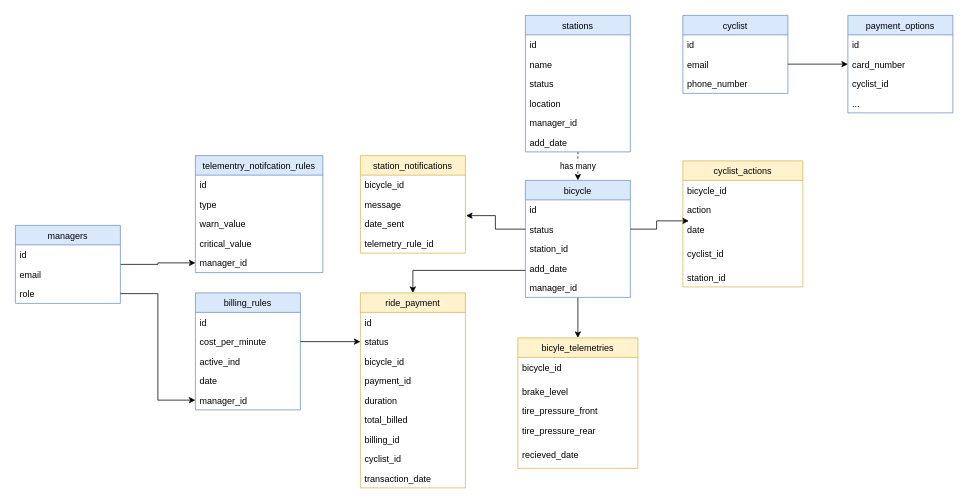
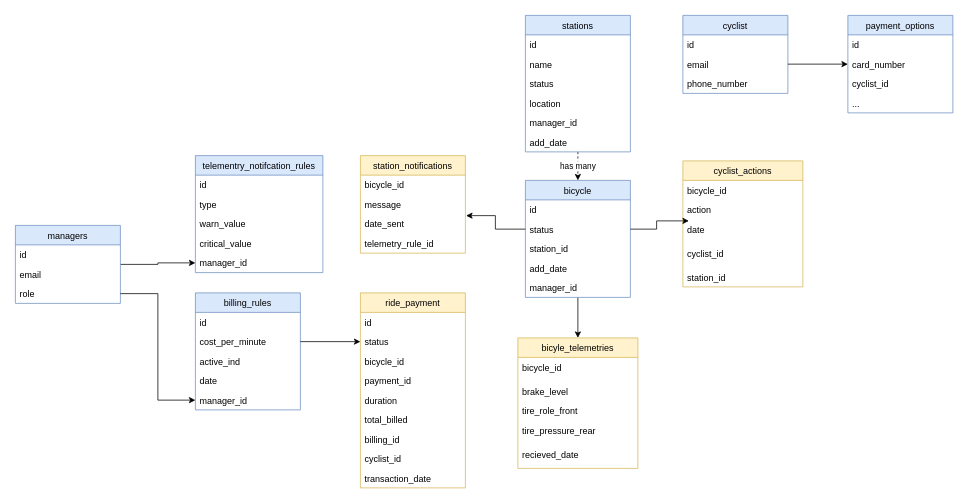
edge "bicycle" -> "ride_payment": removed
node "tire_pressure_front": label "tire_pressure_front" -> "tire_role_front"
